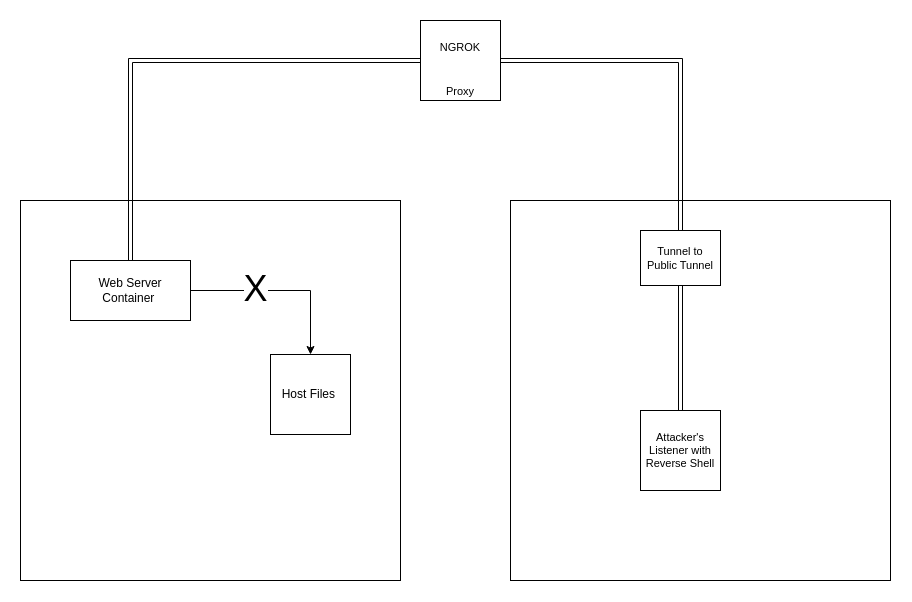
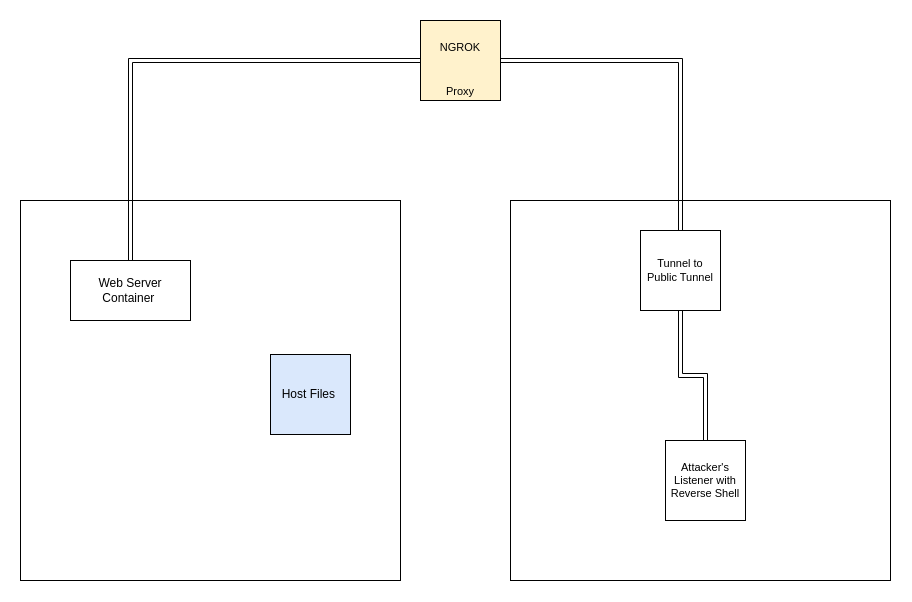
node "NGROK Proxy": fillcolor #ffffff -> #fff2cc
node "Tunnel to Public Tunnel": size 80x55 -> 80x80
edge "Web Server Container" -> "Host Files": removed, label "X"
node "Host Files": fillcolor #ffffff -> #dae8fc
node "Attacker's Listener with Reverse Shell": moved (681, 451) -> (706, 481)
